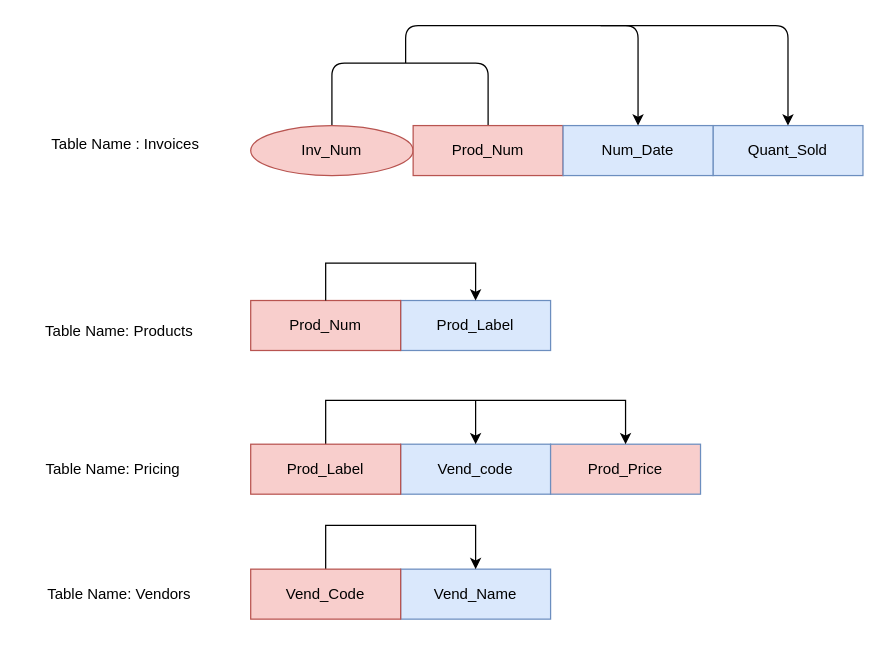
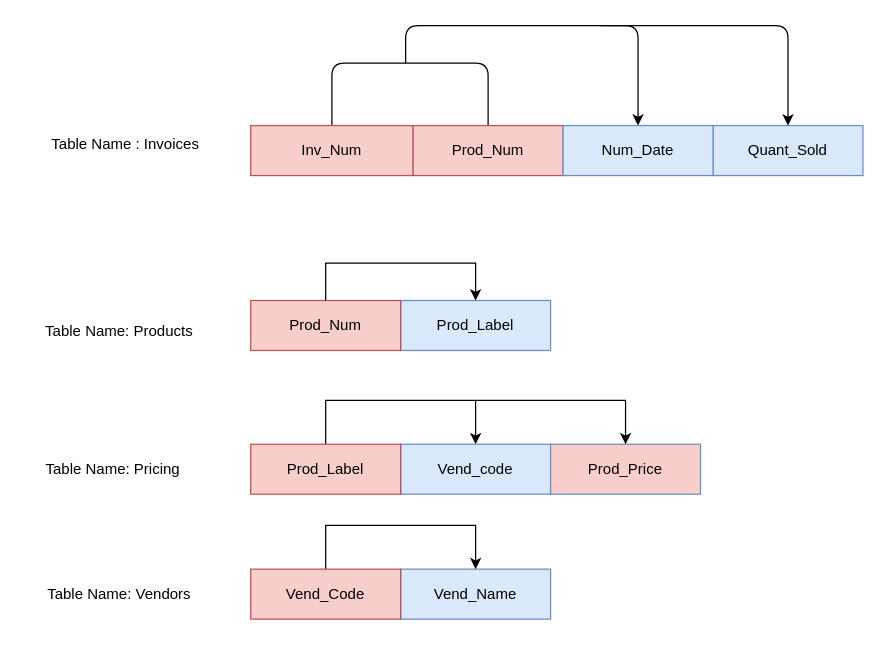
node "Inv_Num": shape ellipse -> rectangle
